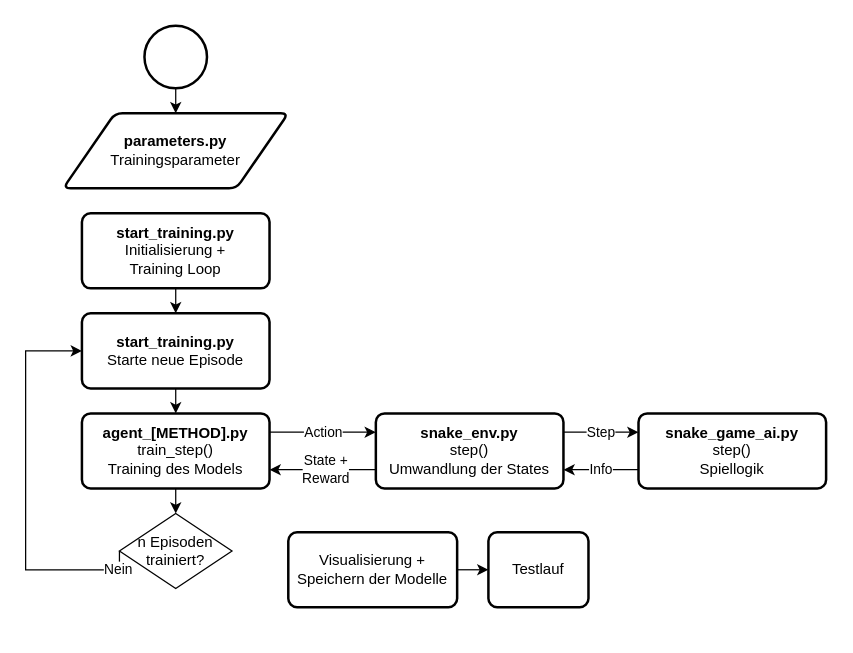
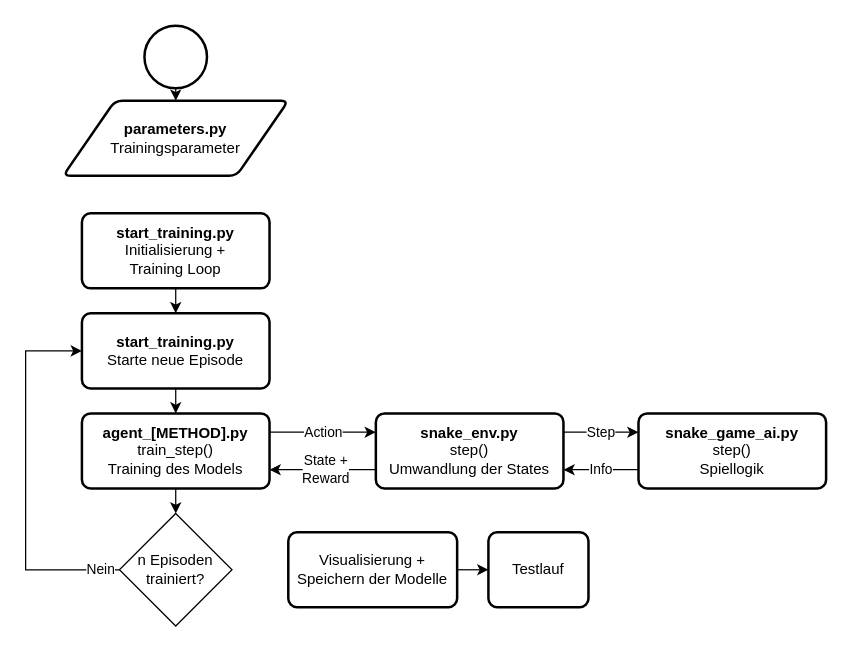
node "parameters.py Trainingsparameter": moved (176, 151) -> (176, 138)
node "n Episoden trainiert?": size 113x75 -> 113x113
